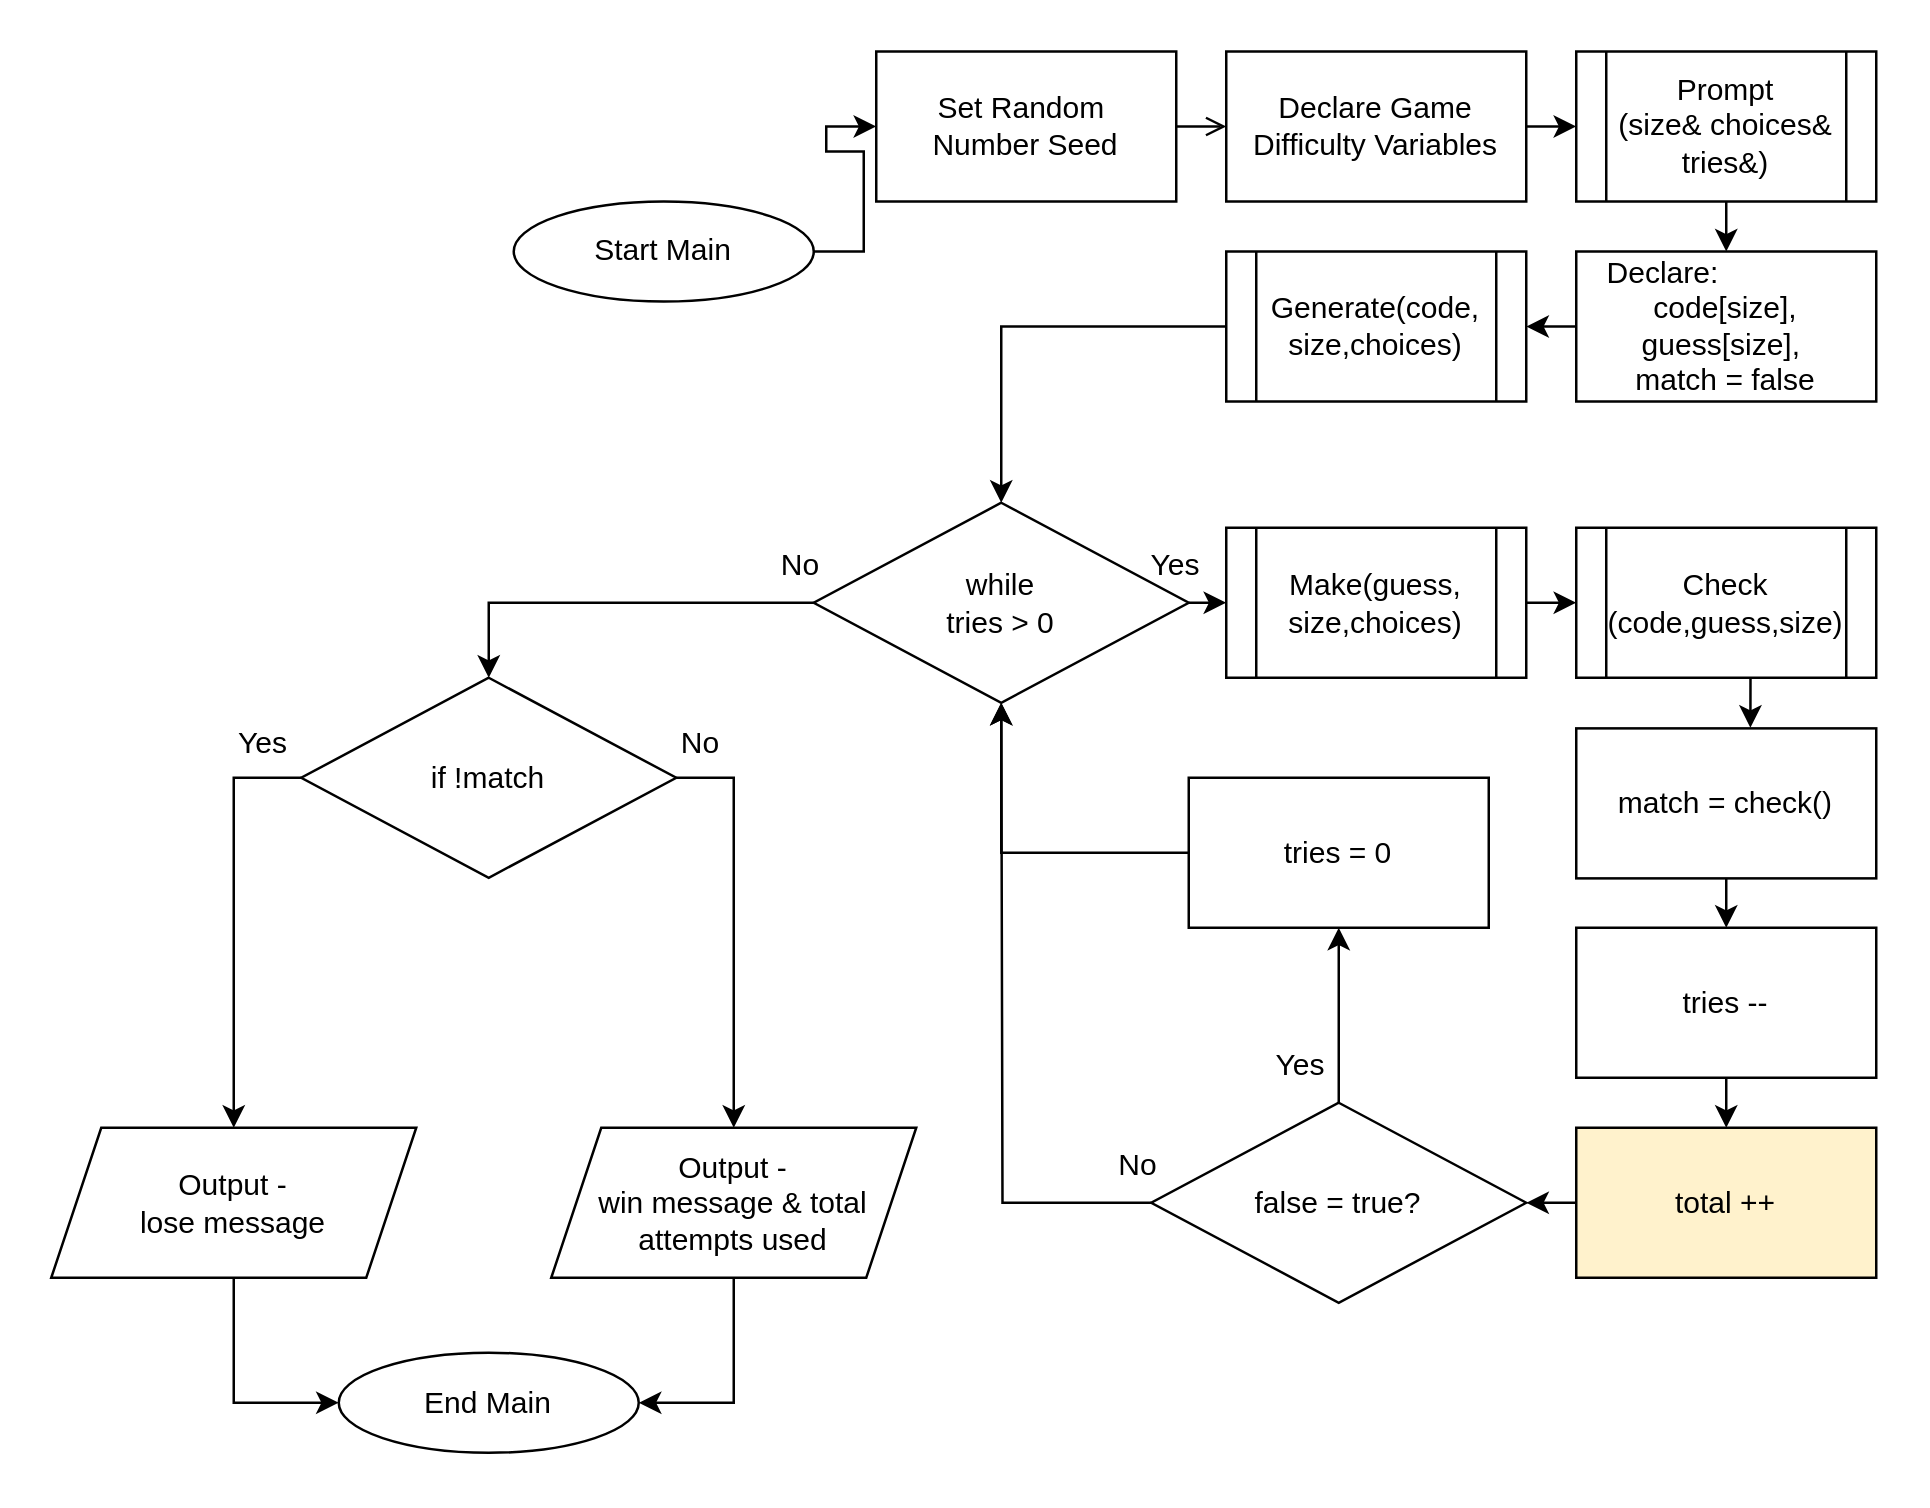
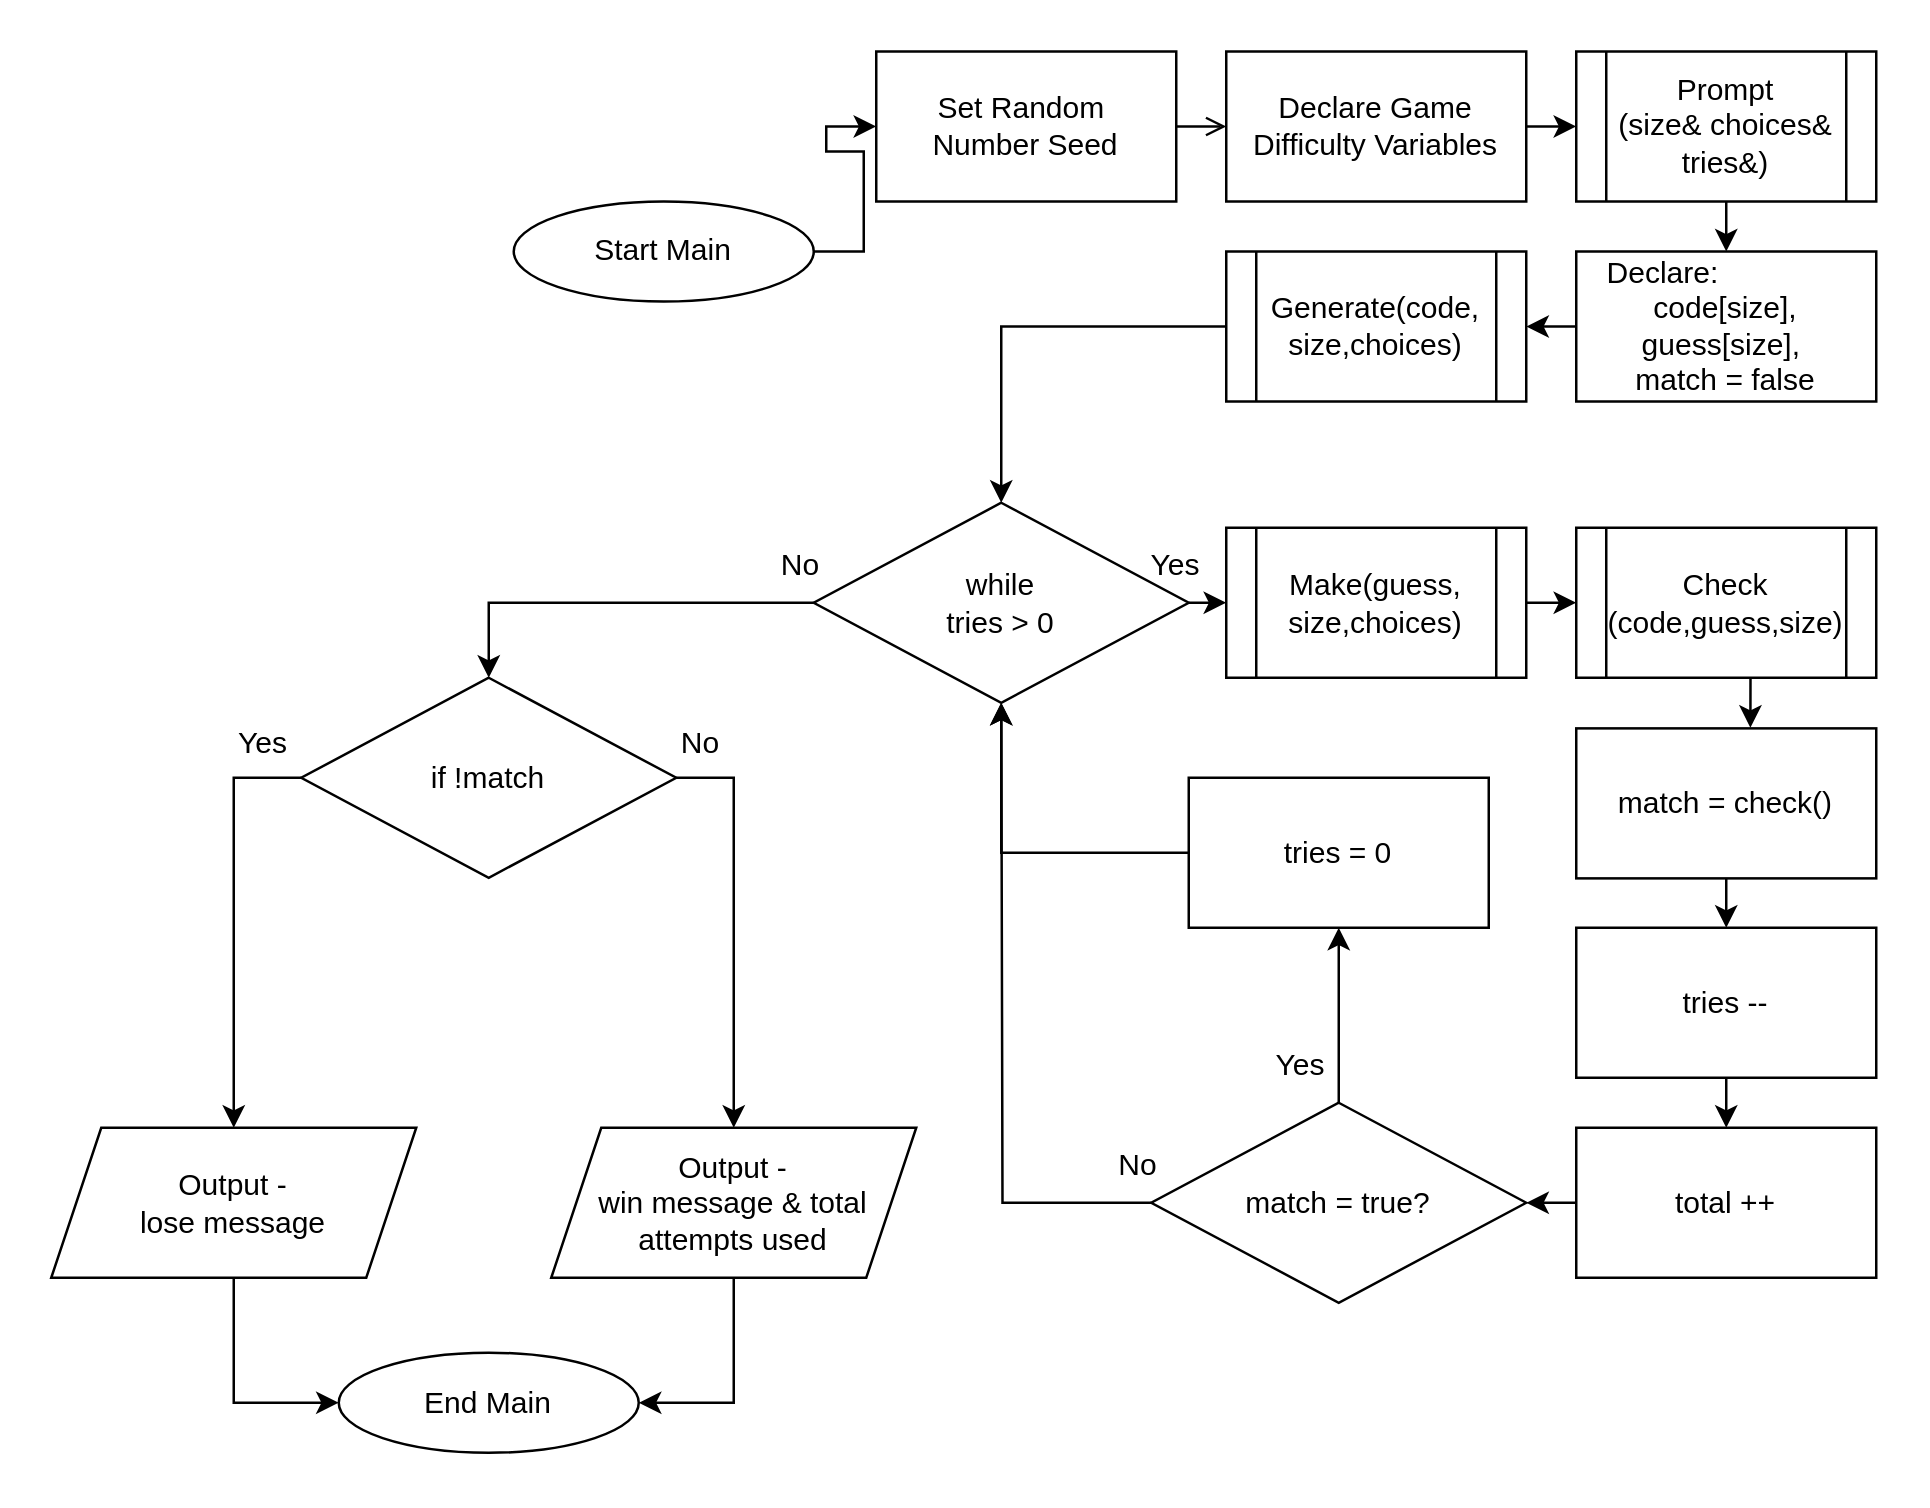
node "total ++": fillcolor #fff2cc -> #ffffff
node "false = true?": label "false = true?" -> "match = true?"
